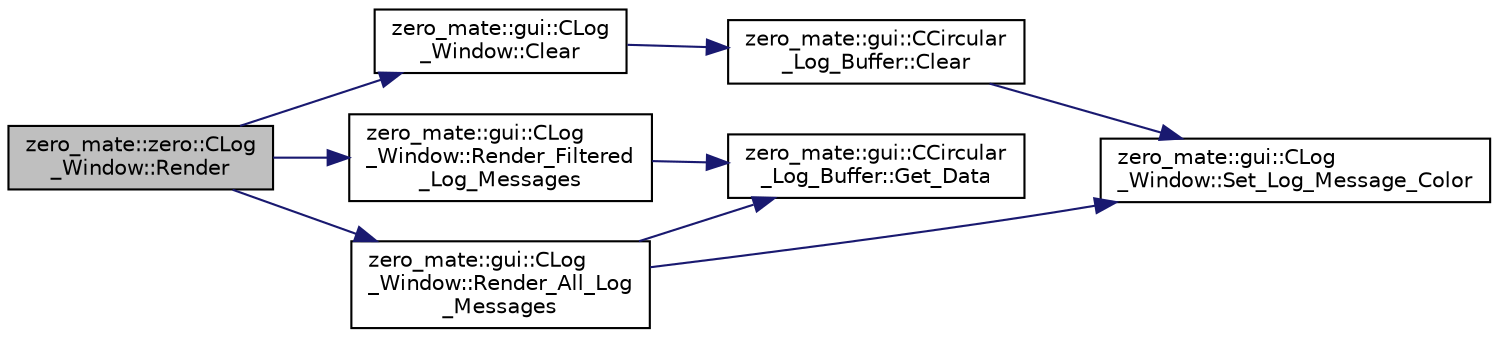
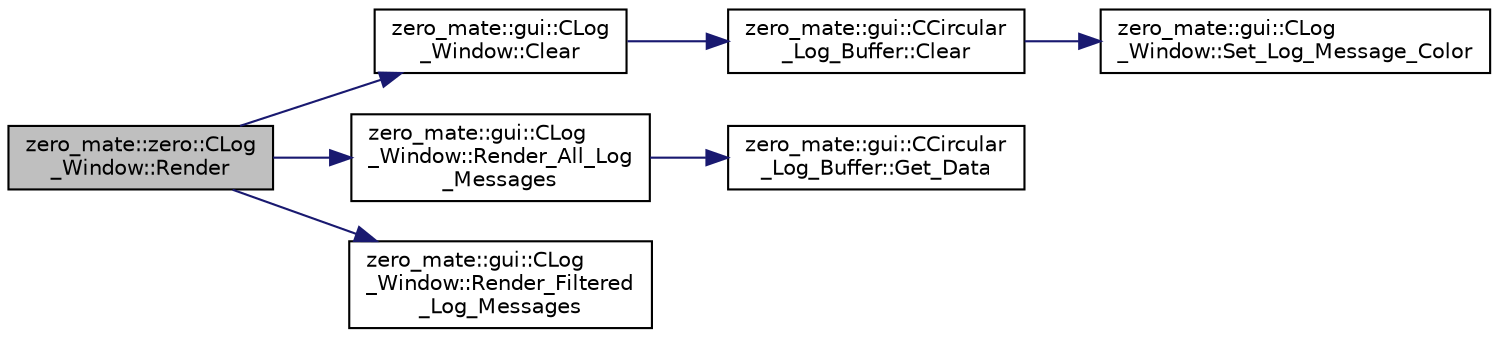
edge "zero_mate::gui::CLog _Window::Render_Filtered _Log_Messages" -> "zero_mate::gui::CCircular _Log_Buffer::Get_Data": removed
edge "zero_mate::gui::CLog _Window::Render_All_Log _Messages" -> "zero_mate::gui::CLog _Window::Set_Log_Message_Color": removed
